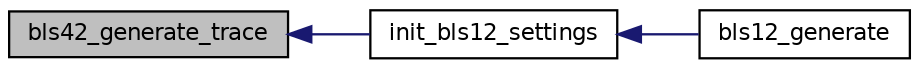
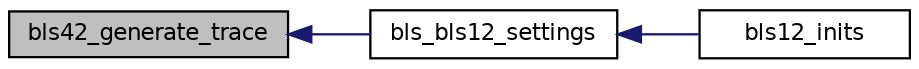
node "init_bls12_settings": label "init_bls12_settings" -> "bls_bls12_settings"
node "bls12_generate": label "bls12_generate" -> "bls12_inits"
